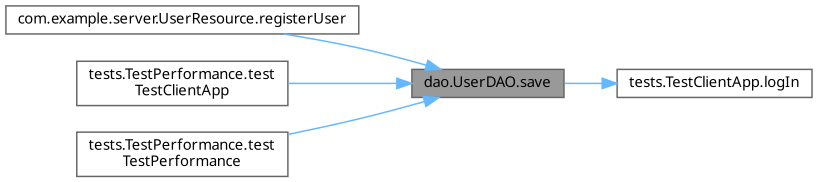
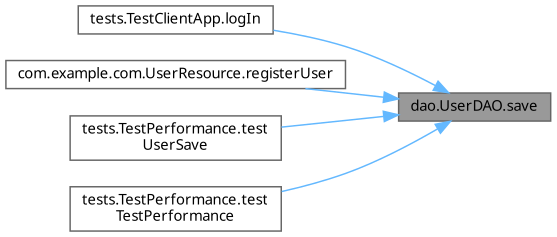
node "com.example.server.UserResource.registerUser": label "com.example.server.UserResource.registerUser" -> "com.example.com.UserResource.registerUser"
node "tests.TestPerformance.test TestClientApp": label "tests.TestPerformance.test TestClientApp" -> "tests.TestPerformance.test UserSave"
edge "dao.UserDAO.save" -> "tests.TestClientApp.logIn": reversed
